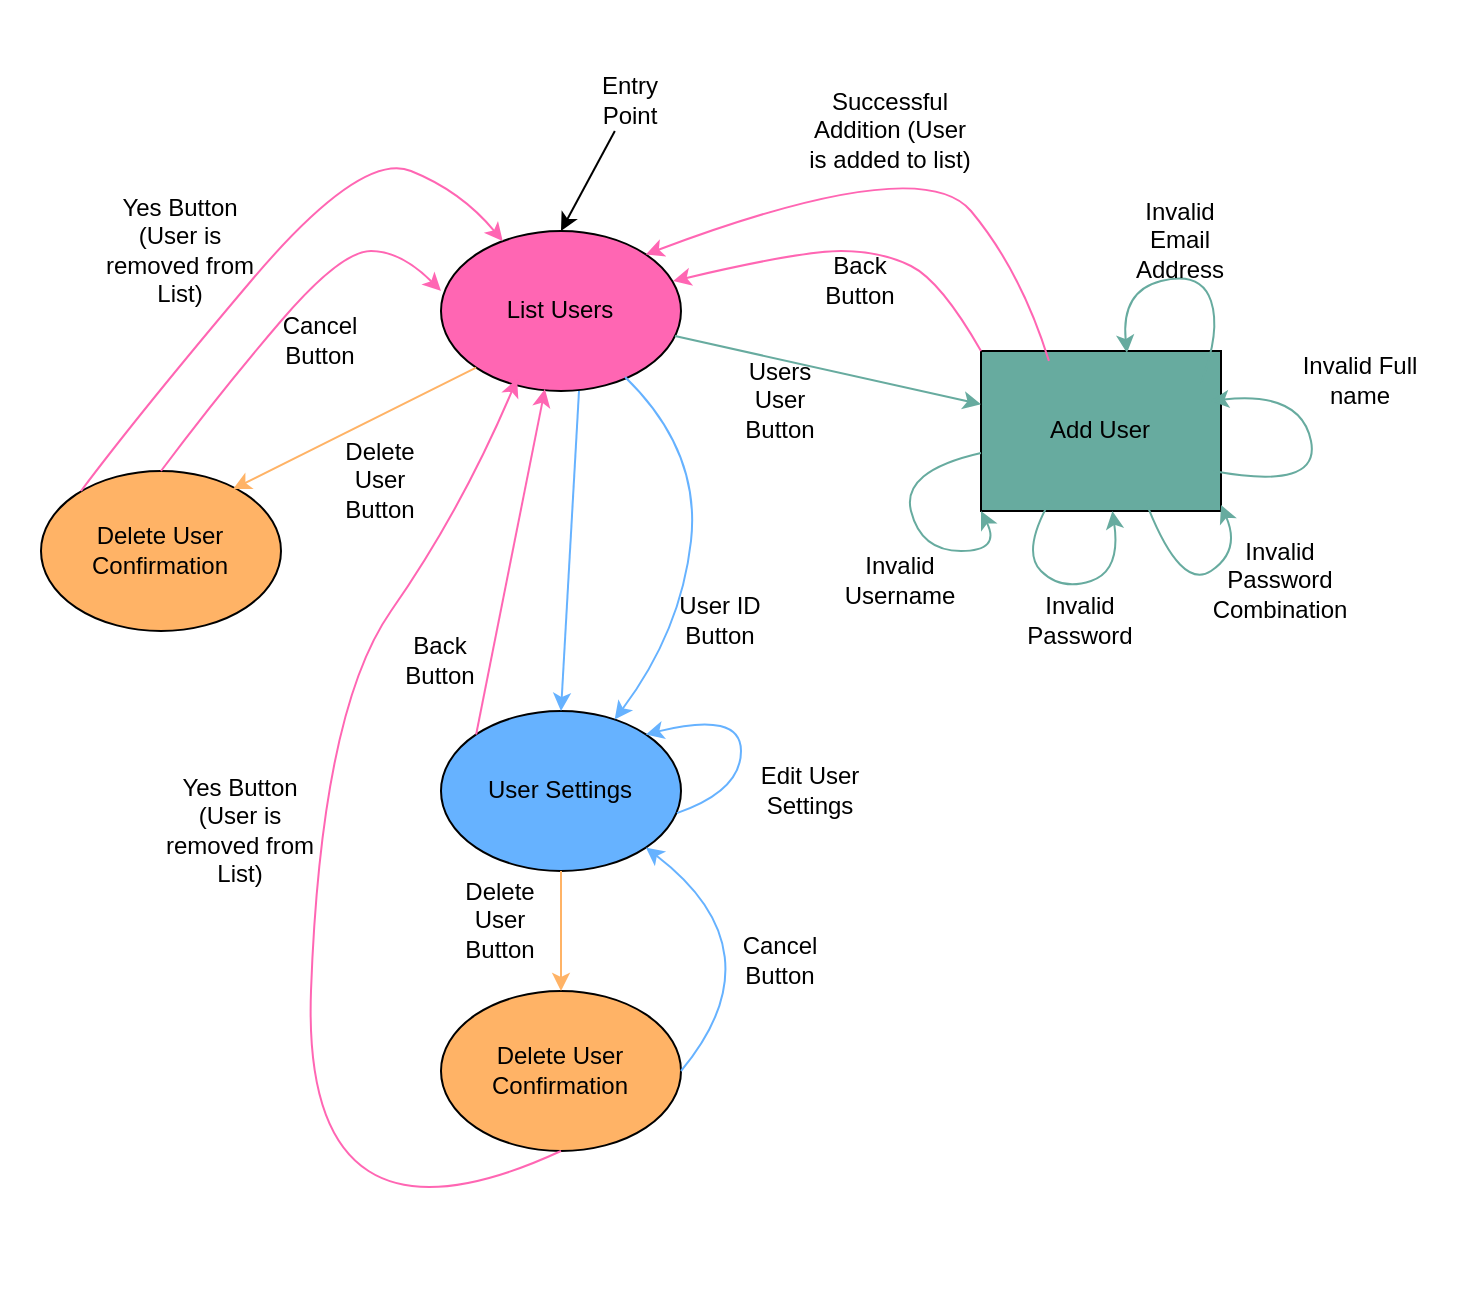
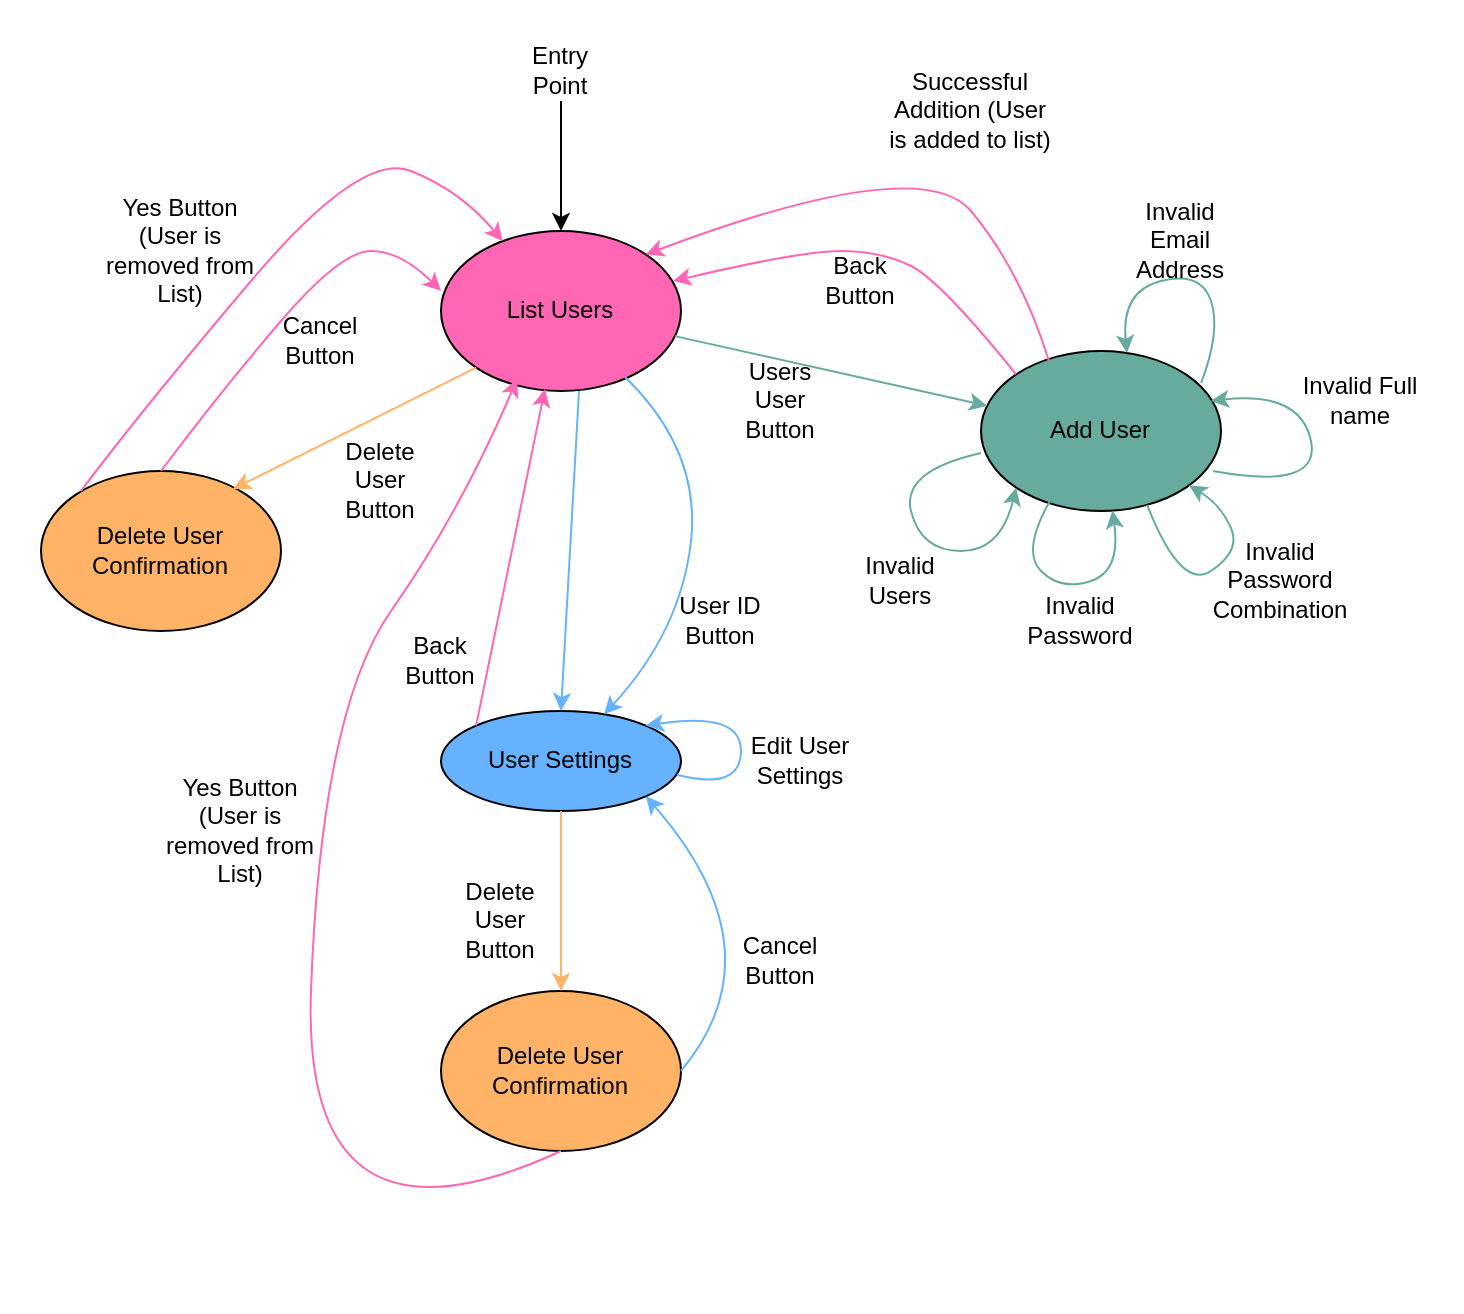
node "Entry Point": moved (631, 101) -> (561, 71)
node "Successful Addition (User is added to list)": moved (891, 131) -> (971, 111)
node "Invalid Full name": moved (1361, 381) -> (1361, 401)
node "Add User": shape rectangle -> ellipse
node "Invalid Username": label "Invalid Username" -> "Invalid Users"
node "User Settings": size 240x160 -> 240x100
node "Edit User Settings": moved (811, 791) -> (801, 761)
